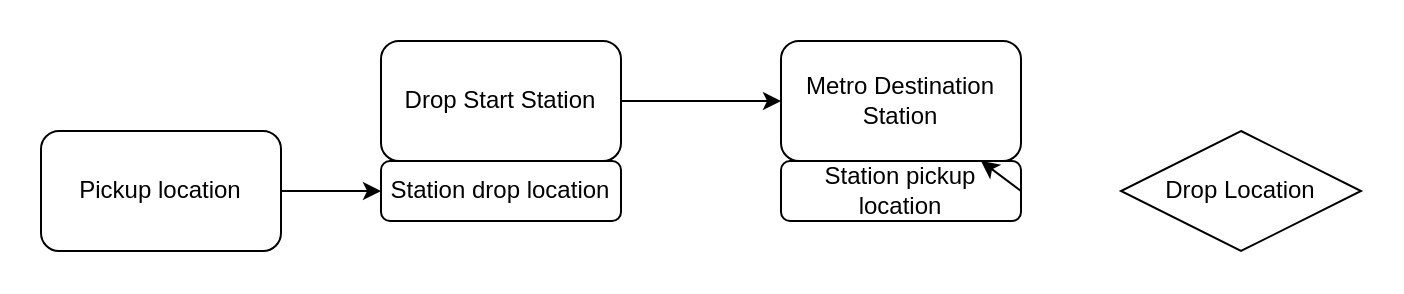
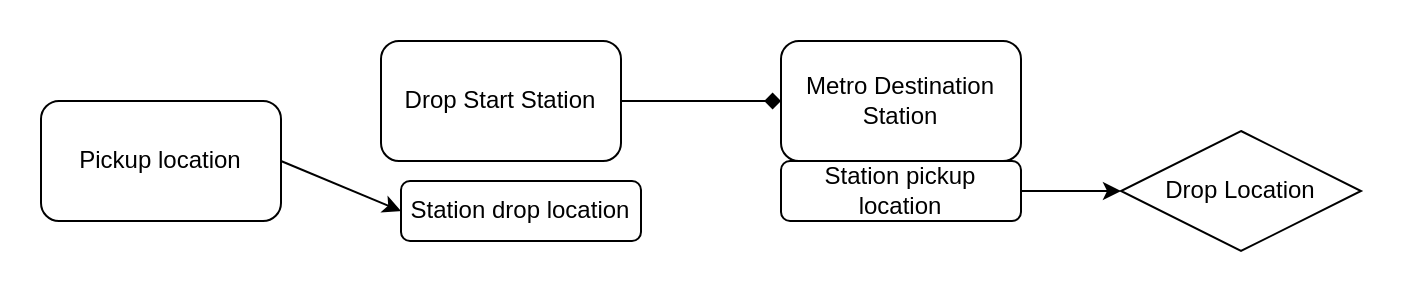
edge "Drop Start Station" -> "Metro Destination Station": arrowhead classic -> diamond
edge "Station pickup location" -> "Metro Destination Station": now "Station pickup location" -> "Drop Location"
node "Pickup location": moved (161, 191) -> (161, 161)
node "Station drop location": moved (501, 191) -> (521, 211)
